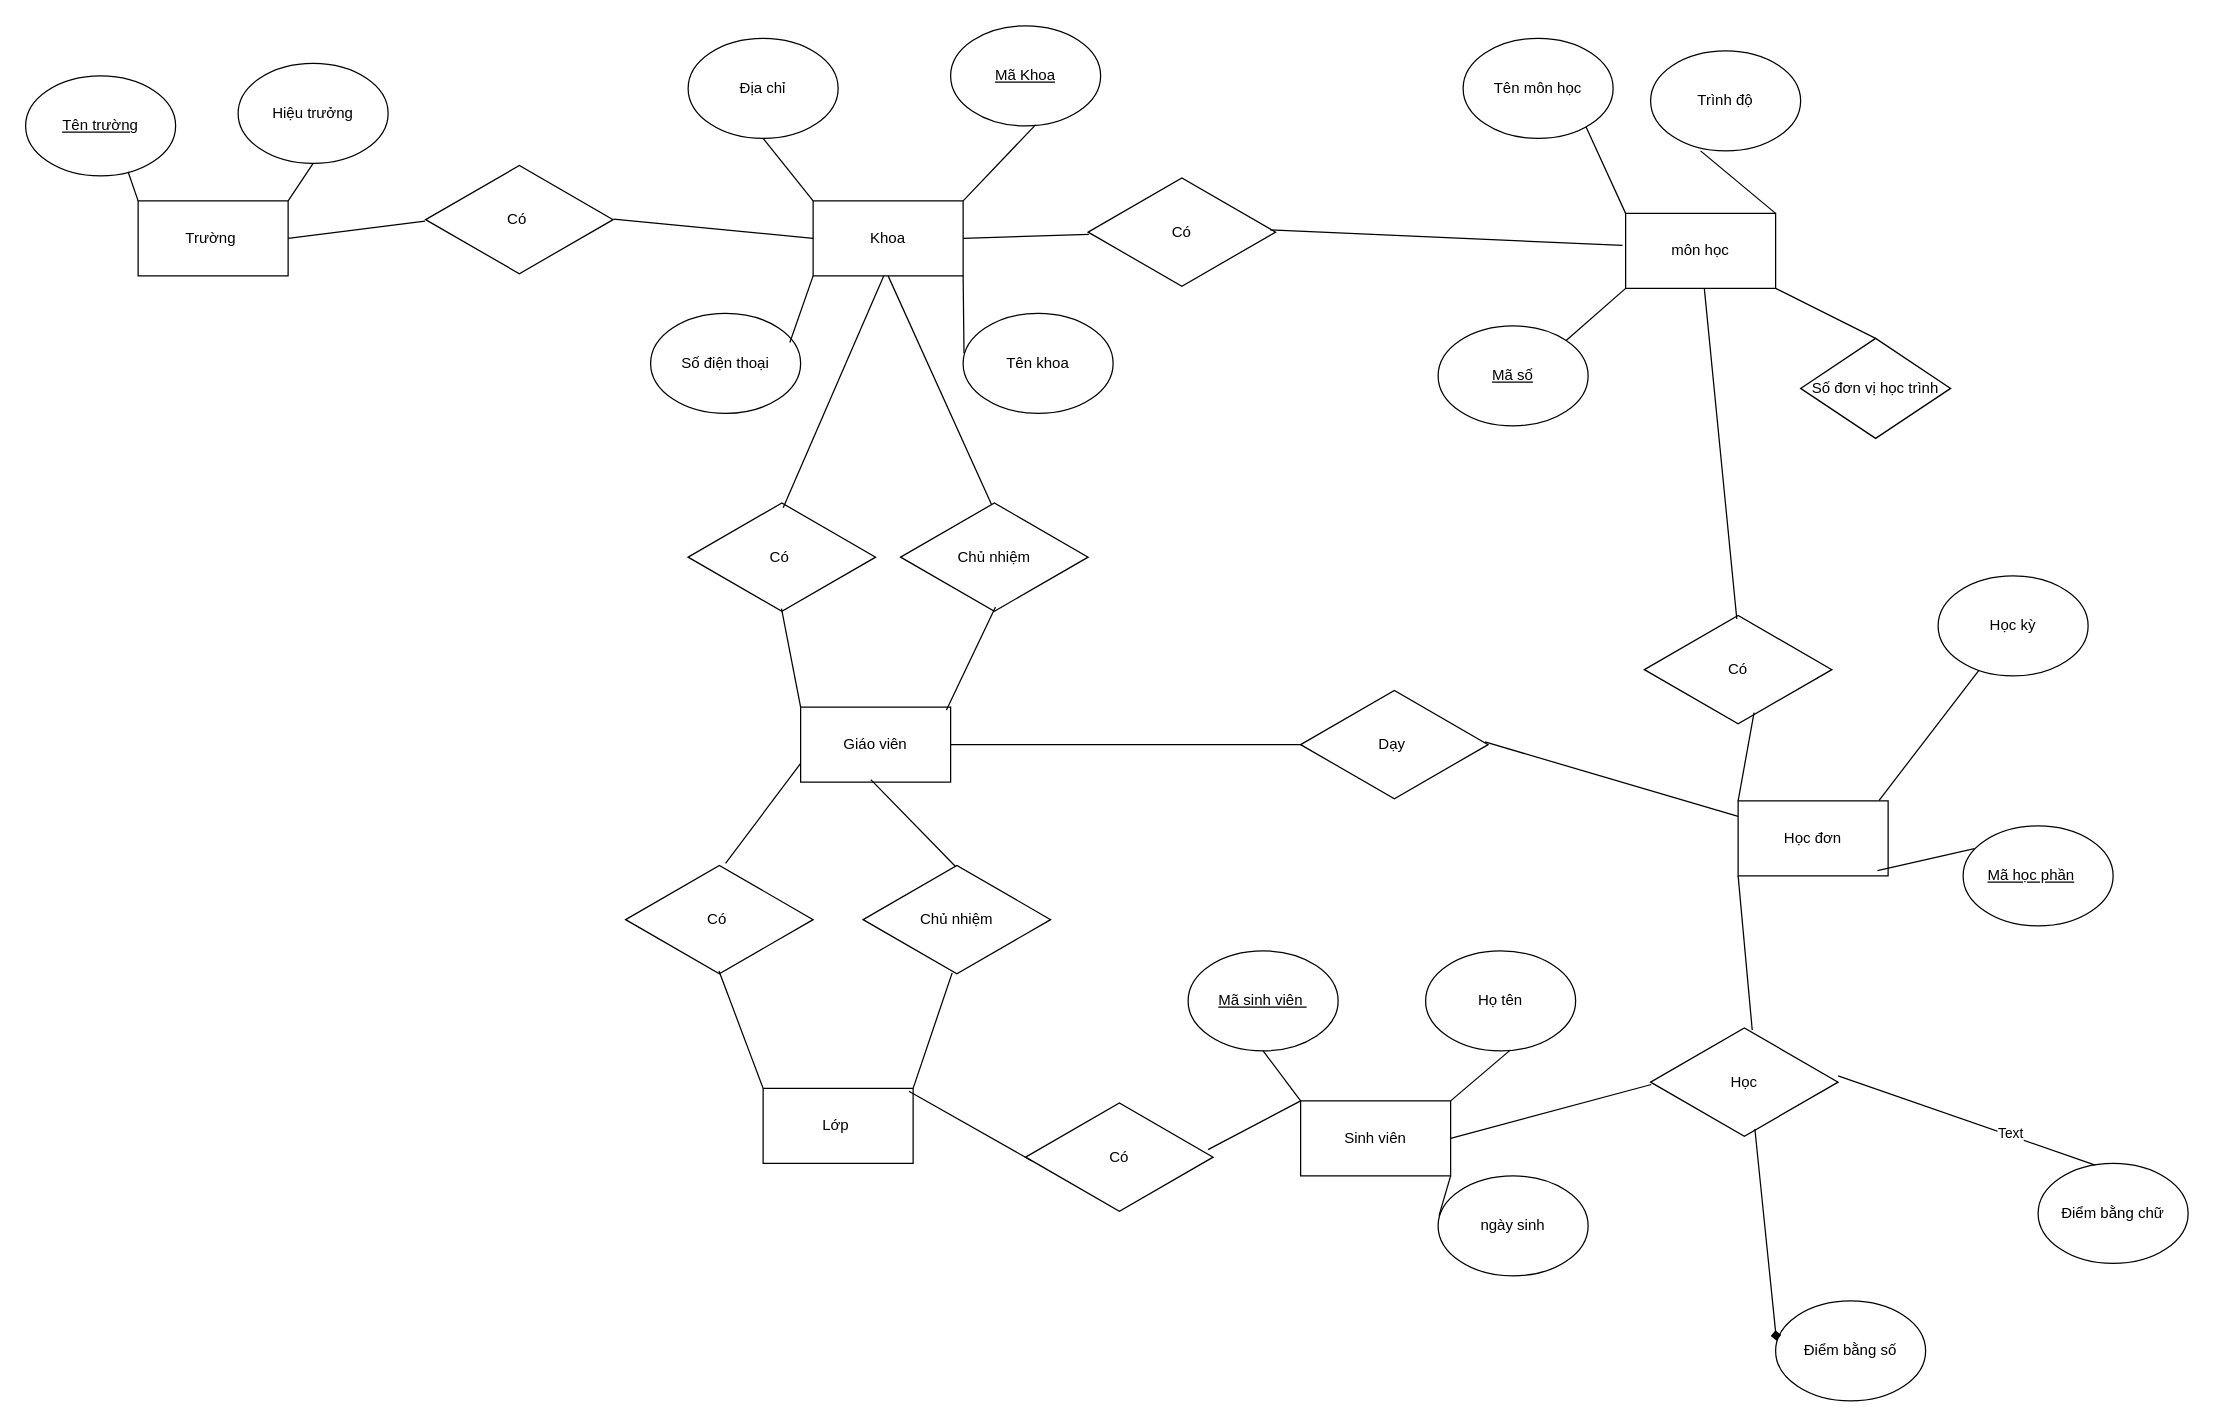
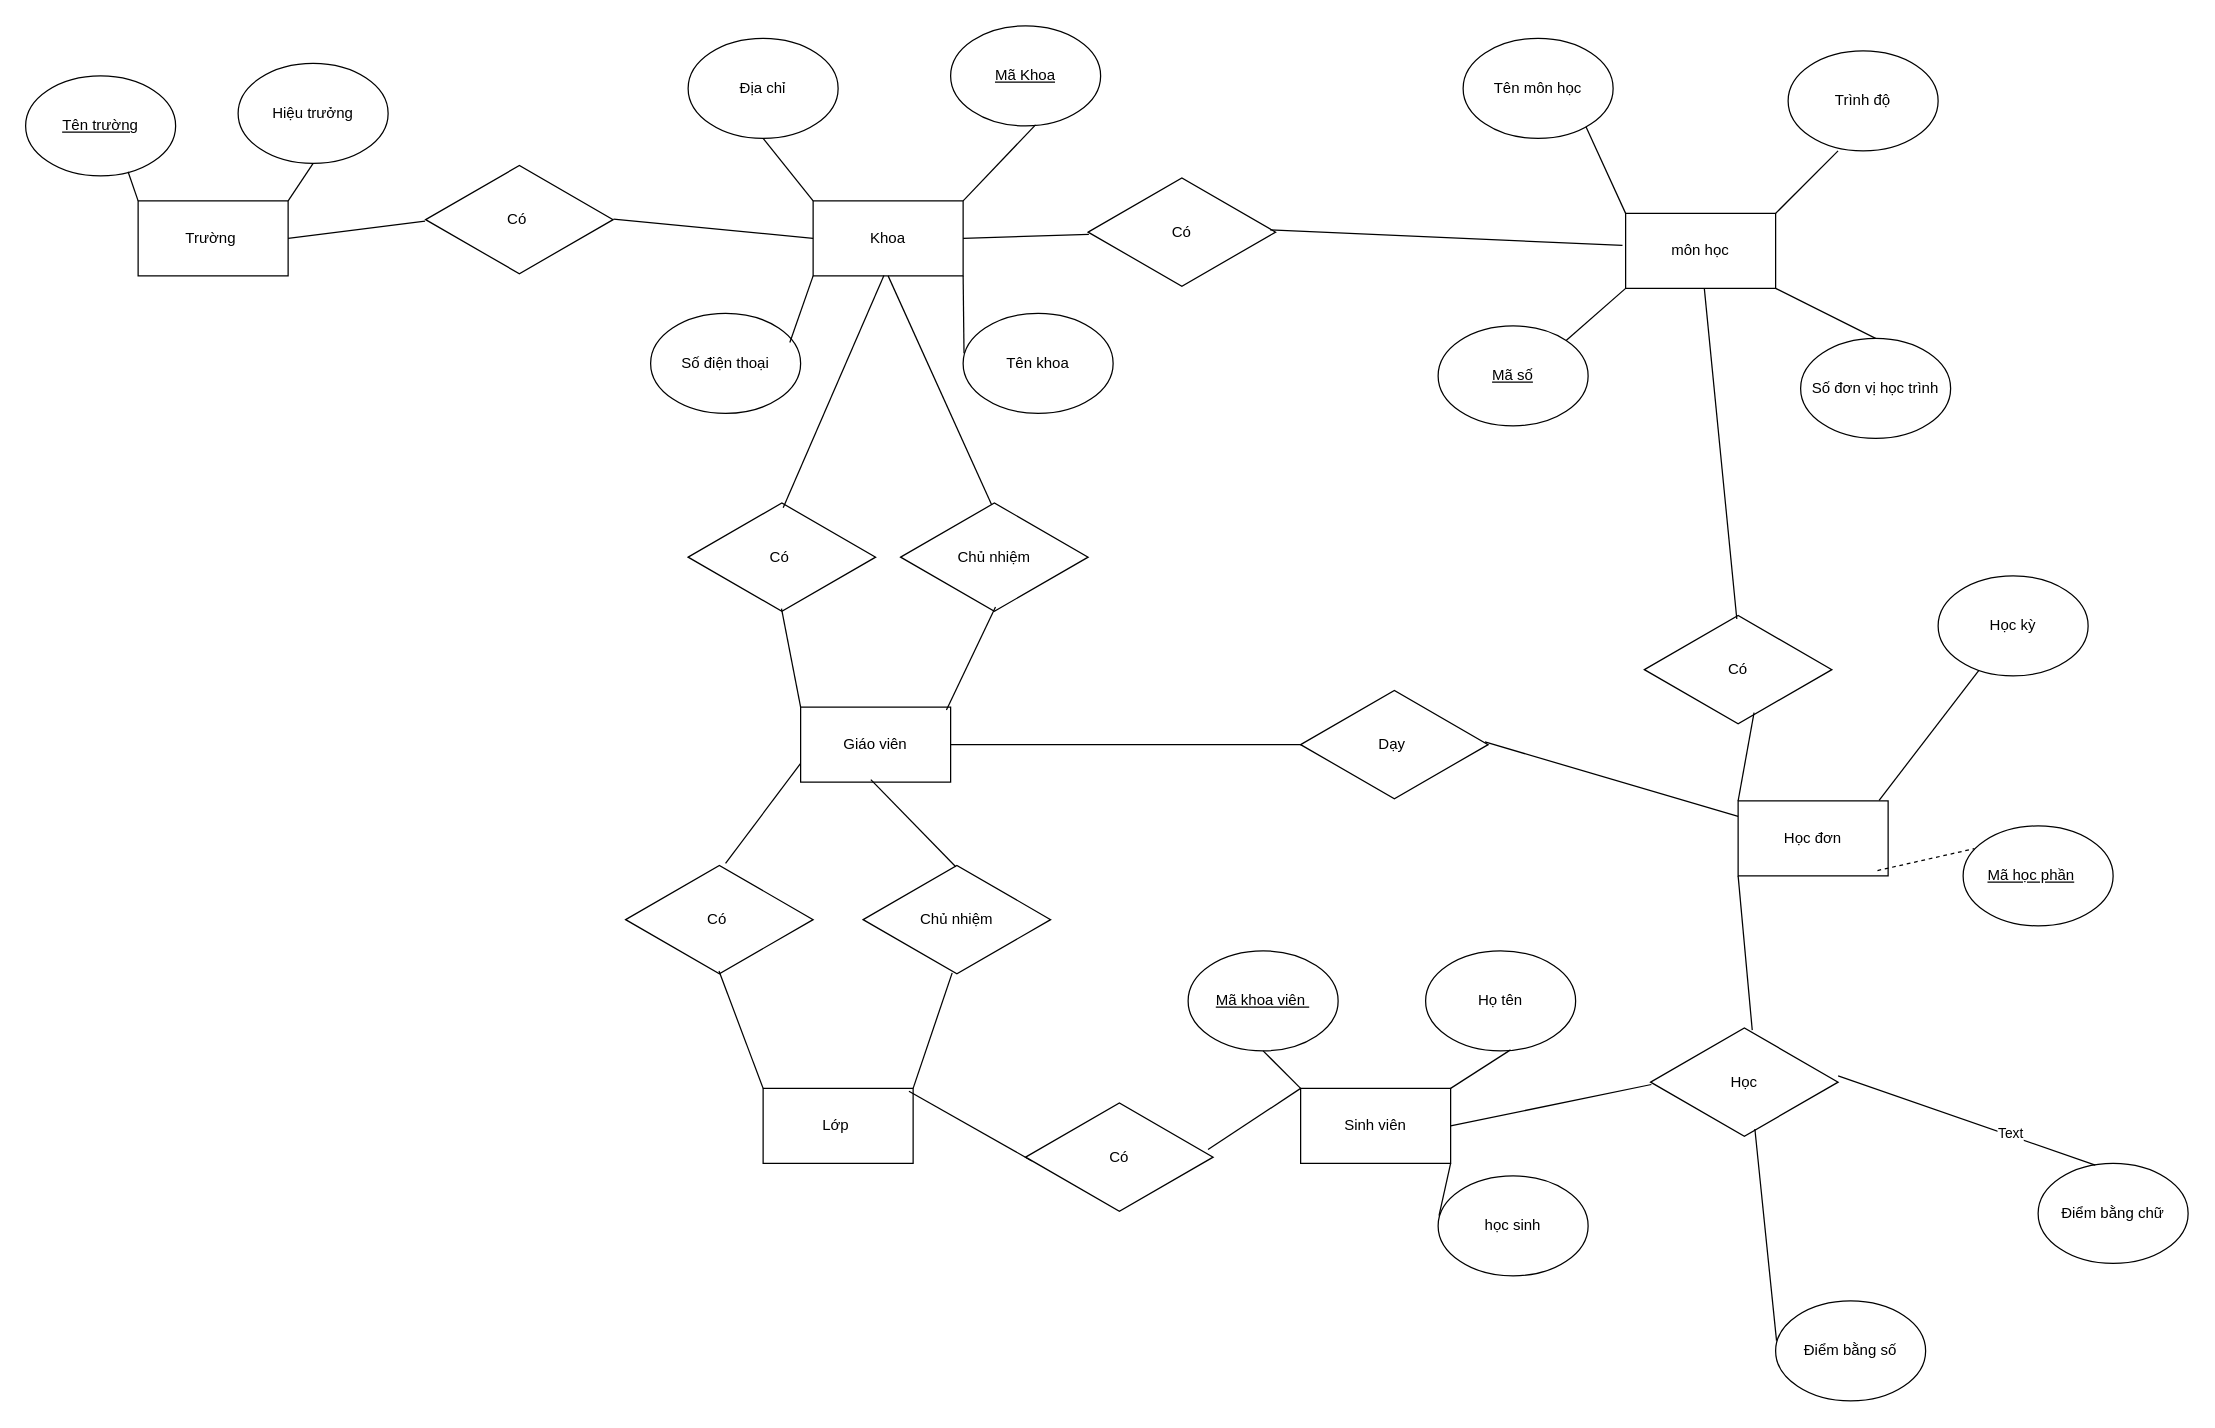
node "Trình độ": moved (1726, 101) -> (1863, 101)
node "Số đơn vị học trình": shape diamond -> ellipse
edge "Học đơn" -- "Mã học phần": style solid -> dashed
node "Mã sinh viên": label "Mã sinh viên" -> "Mã khoa viên"
node "Sinh viên": moved (1376, 1138) -> (1376, 1126)
node "ngày sinh": label "ngày sinh" -> "học sinh"
edge "Học" -> "Điểm bằng số": arrowhead diamond -> none
